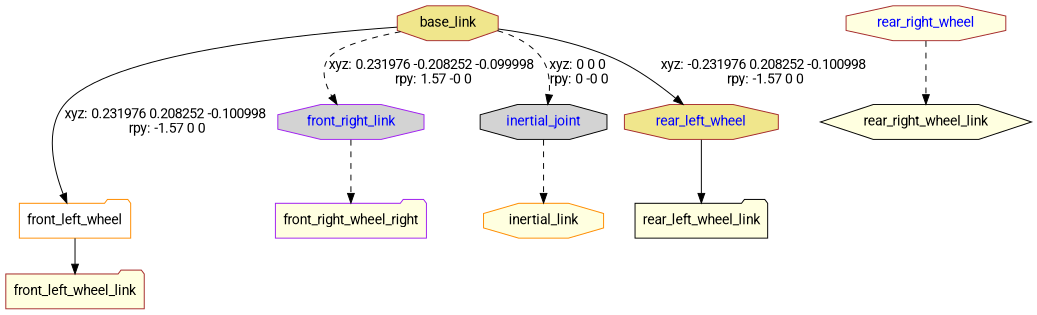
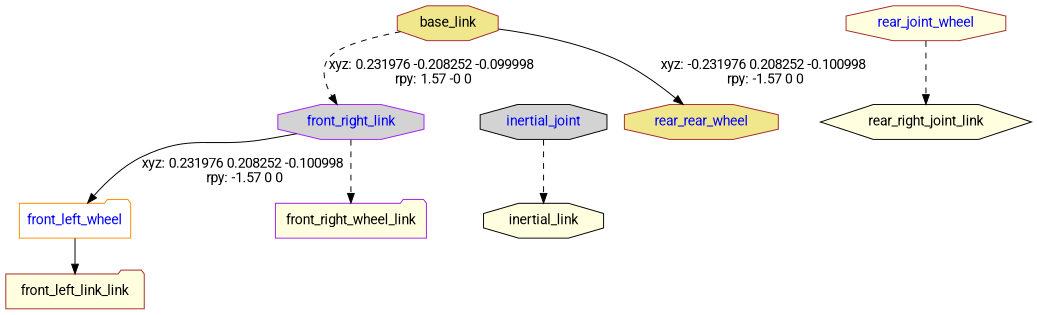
node "rear_right_wheel": label "rear_right_wheel" -> "rear_joint_wheel"
edge "base_link" -> "inertial_joint": removed, label "xyz: 0 0 0 rpy: 0 -0 0"
edge "base_link" -> "front_left_wheel": now "front_right_link" -> "front_left_wheel"
node "rear_left_wheel": label "rear_left_wheel" -> "rear_rear_wheel"
node "rear_right_wheel_link": label "rear_right_wheel_link" -> "rear_right_joint_link"
node "front_left_wheel": fontcolor black -> blue
node "front_right_wheel_right": label "front_right_wheel_right" -> "front_right_wheel_link"
node "inertial_link": color darkorange -> black
node "rear_left_wheel_link": removed
node "front_left_wheel_link": label "front_left_wheel_link" -> "front_left_link_link"
